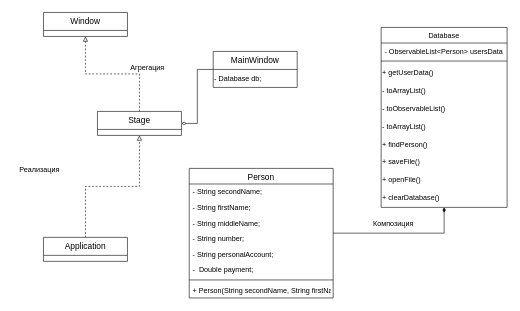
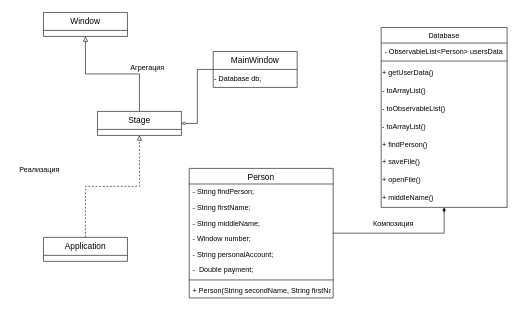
edge "Stage" -> "Window": style dashed -> solid
node "- String secondName;": label "- String secondName;" -> "- String findPerson;"
node "+ clearDatabase()": label "+ clearDatabase()" -> "+ middleName()"
node "- String number;": label "- String number;" -> "- Window number;"
